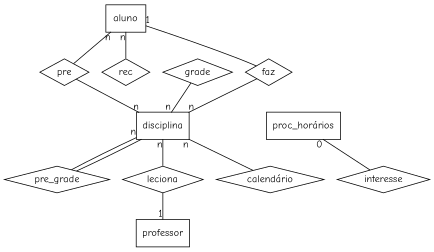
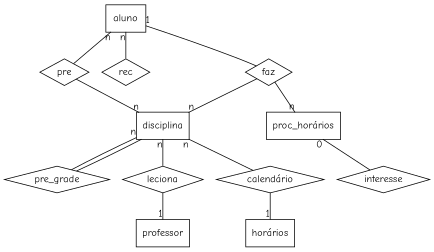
node "grade": removed
edge "faz" -- "proc_horários": added
node "horários": added
